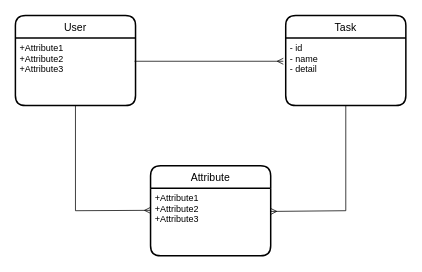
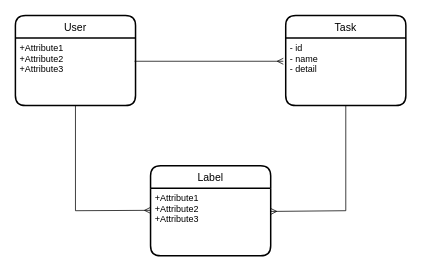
node "Attribute": label "Attribute" -> "Label"
